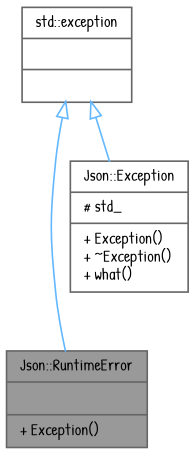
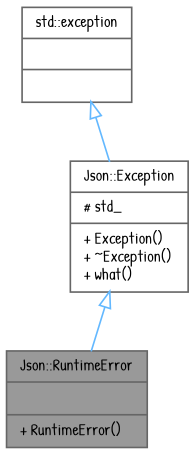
edge "Json::RuntimeError" -> "std::exception": now "Json::RuntimeError" -> "Json::Exception"
node "Json::RuntimeError": text "+ Exception()" -> "+ RuntimeError()"
